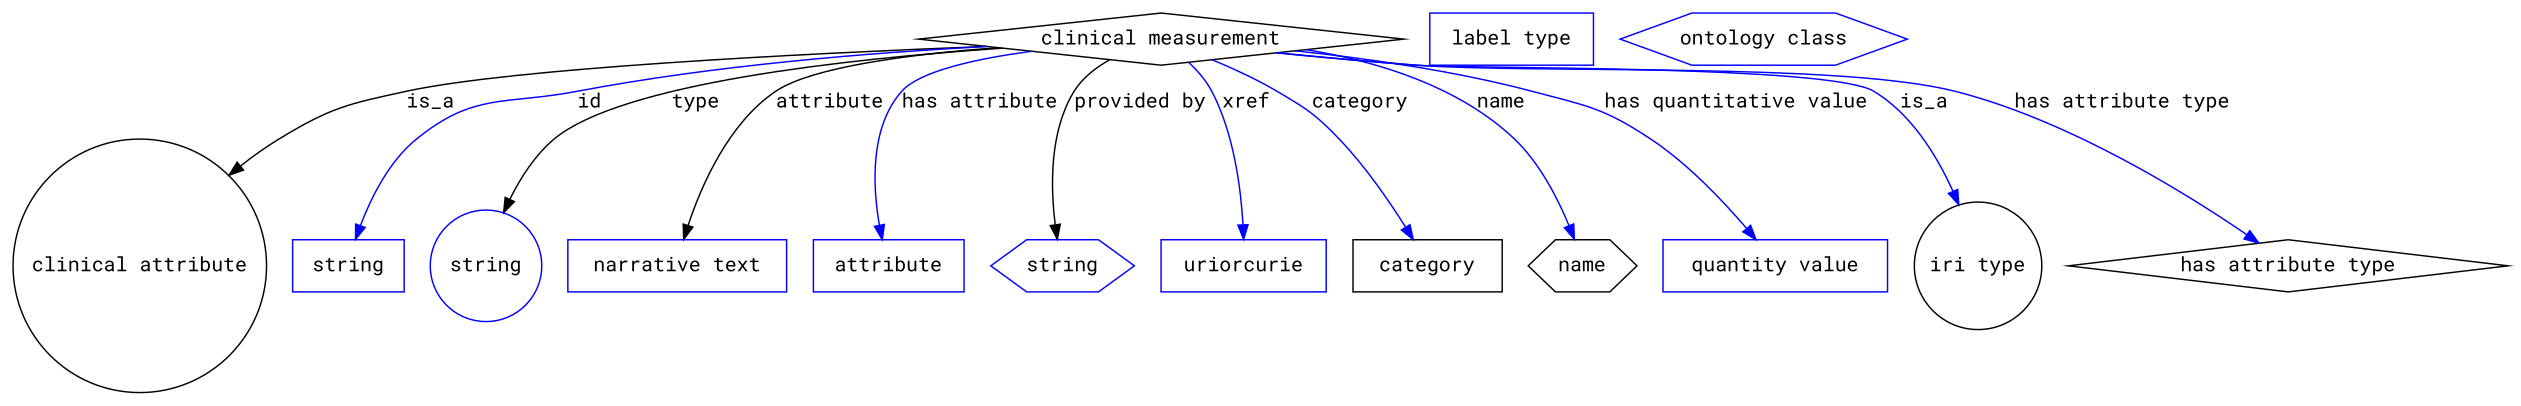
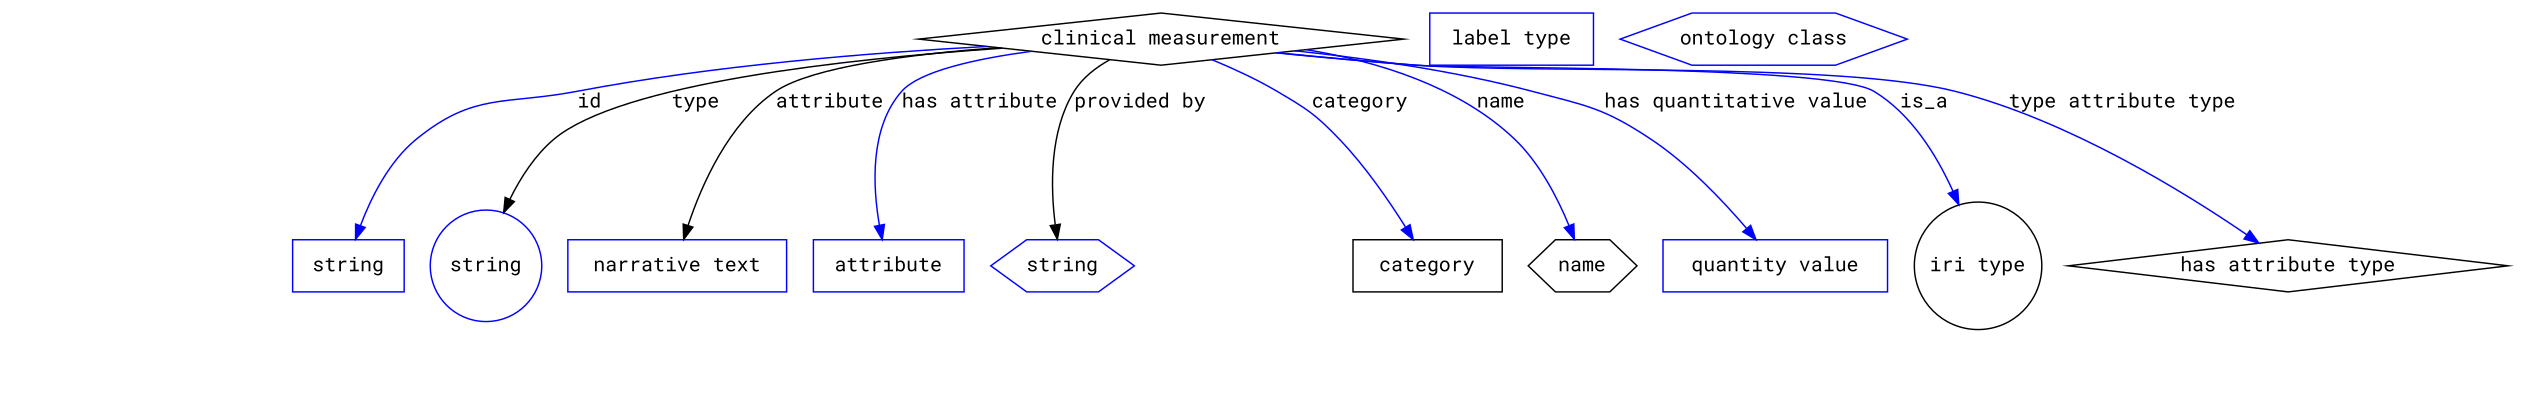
edge "clinical measurement" -> "has attribute type": label "has attribute type" -> "type attribute type"
node "clinical attribute": removed
node "uriorcurie": removed
